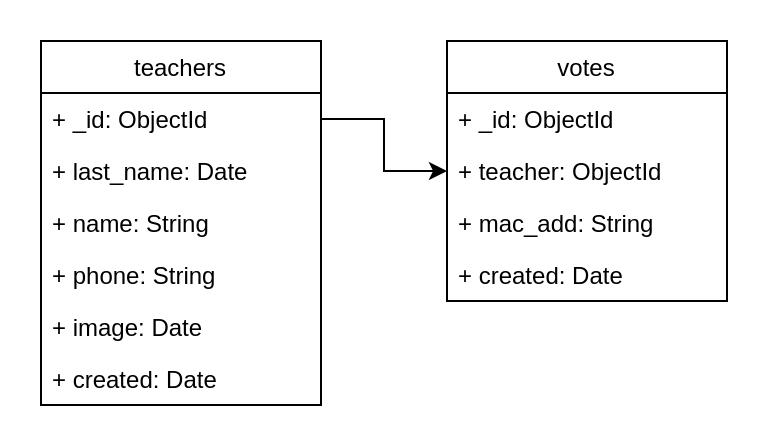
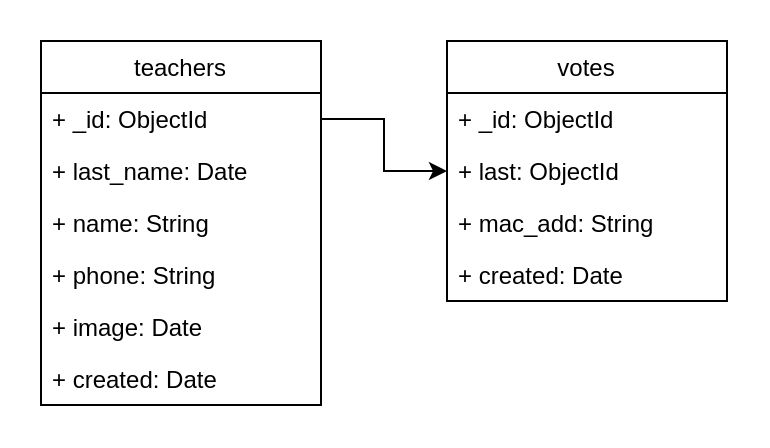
node "+ teacher: ObjectId": label "+ teacher: ObjectId" -> "+ last: ObjectId"
